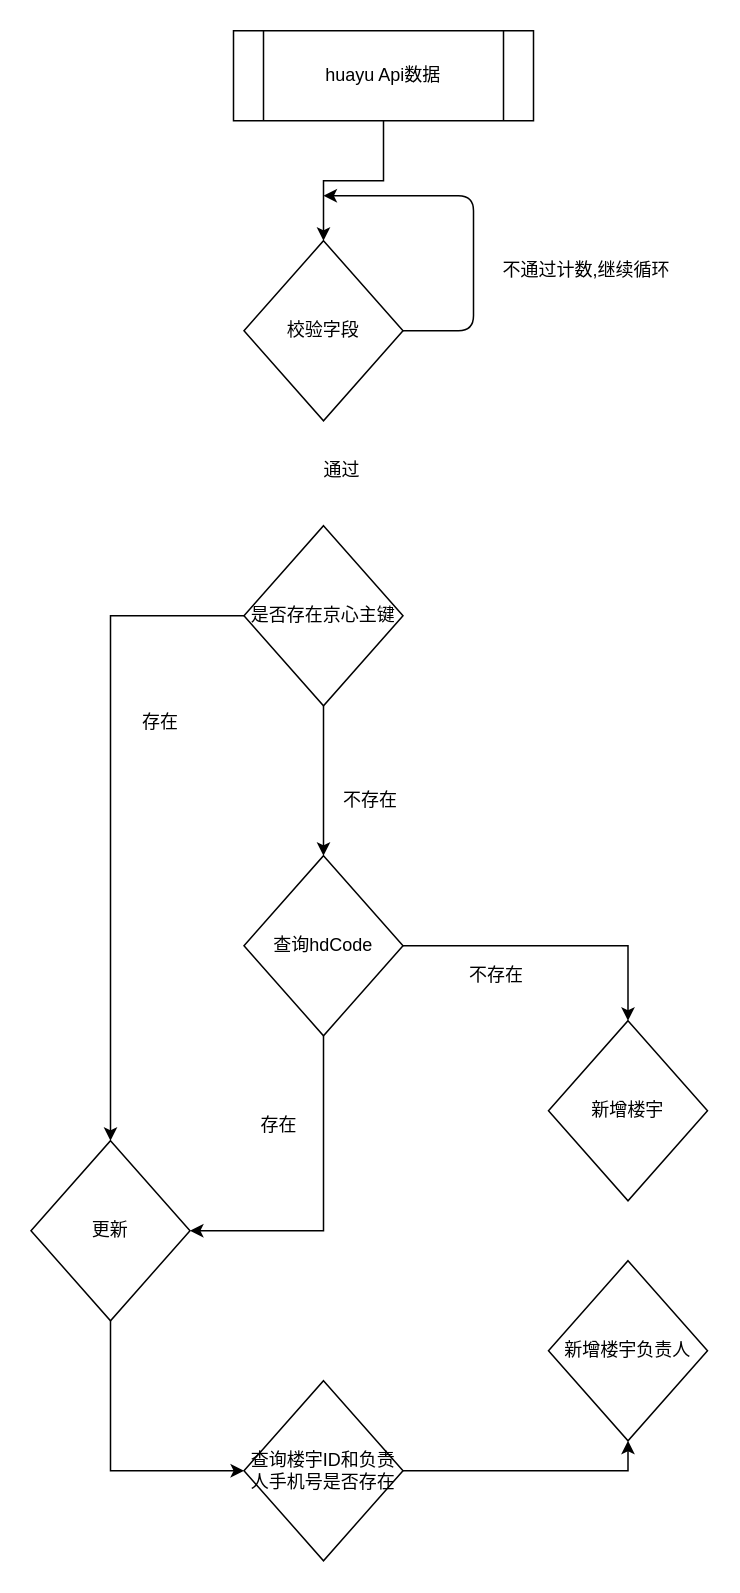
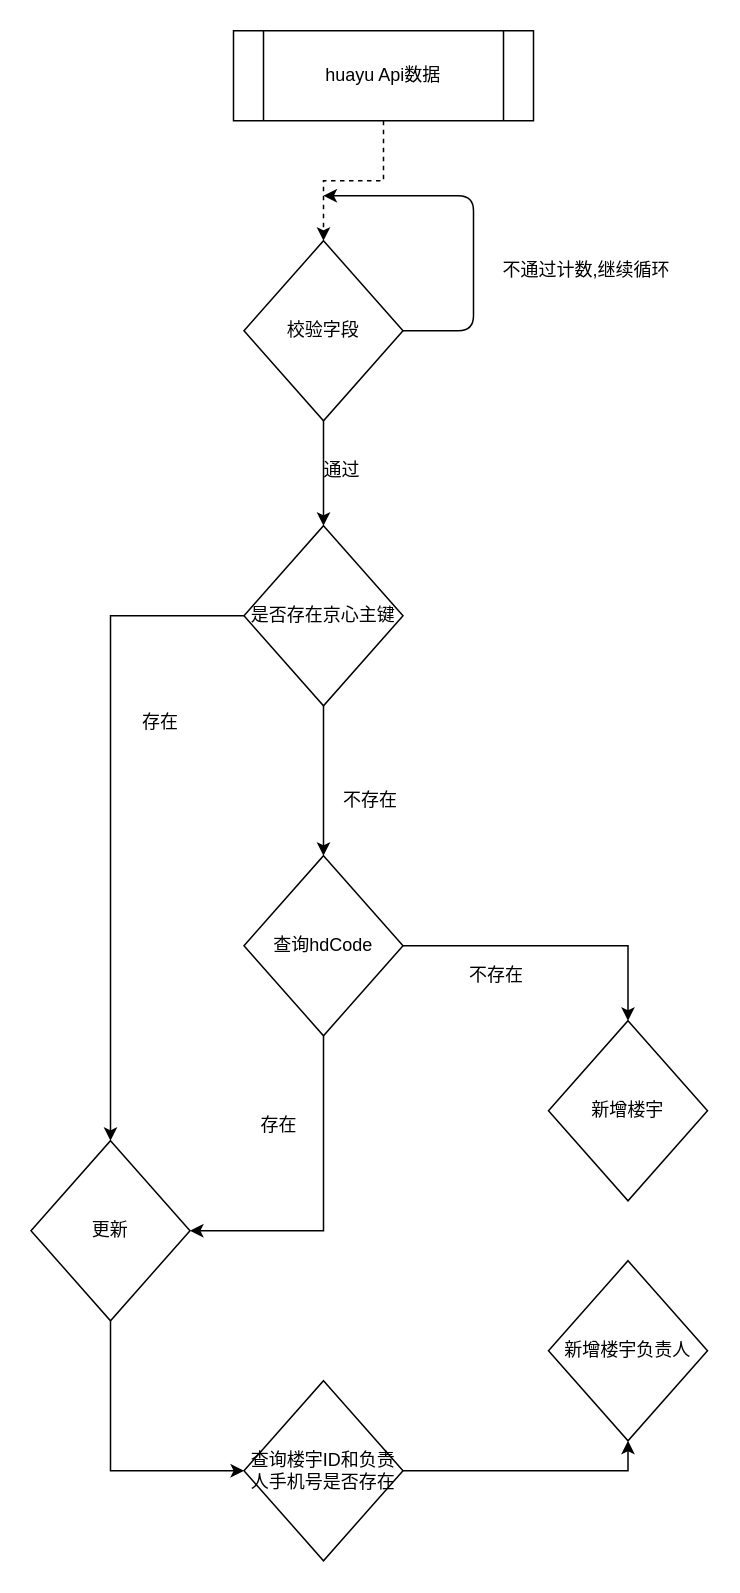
edge "huayu Api数据" -> "校验字段": style solid -> dashed
edge "校验字段" -> "是否存在京心主键": added
